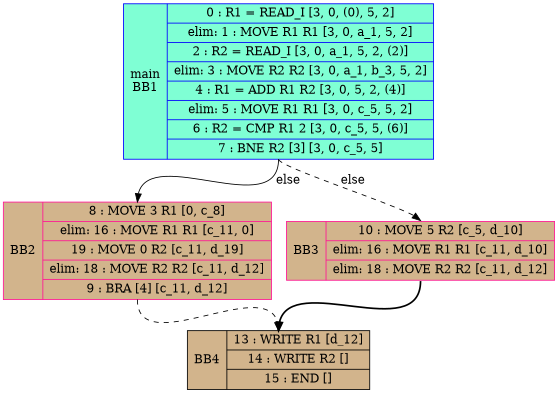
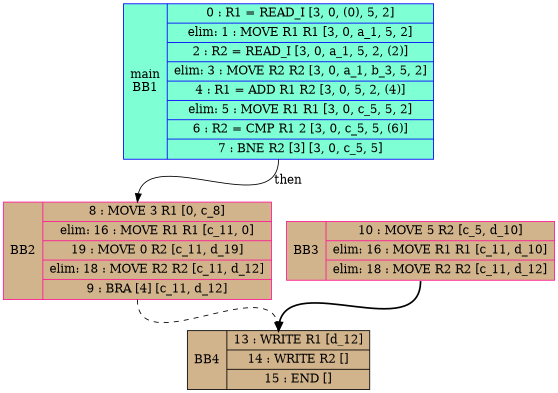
edge "main" -> "BB2": label "else" -> "then"
edge "main" -> "BB3": removed, label "else"
